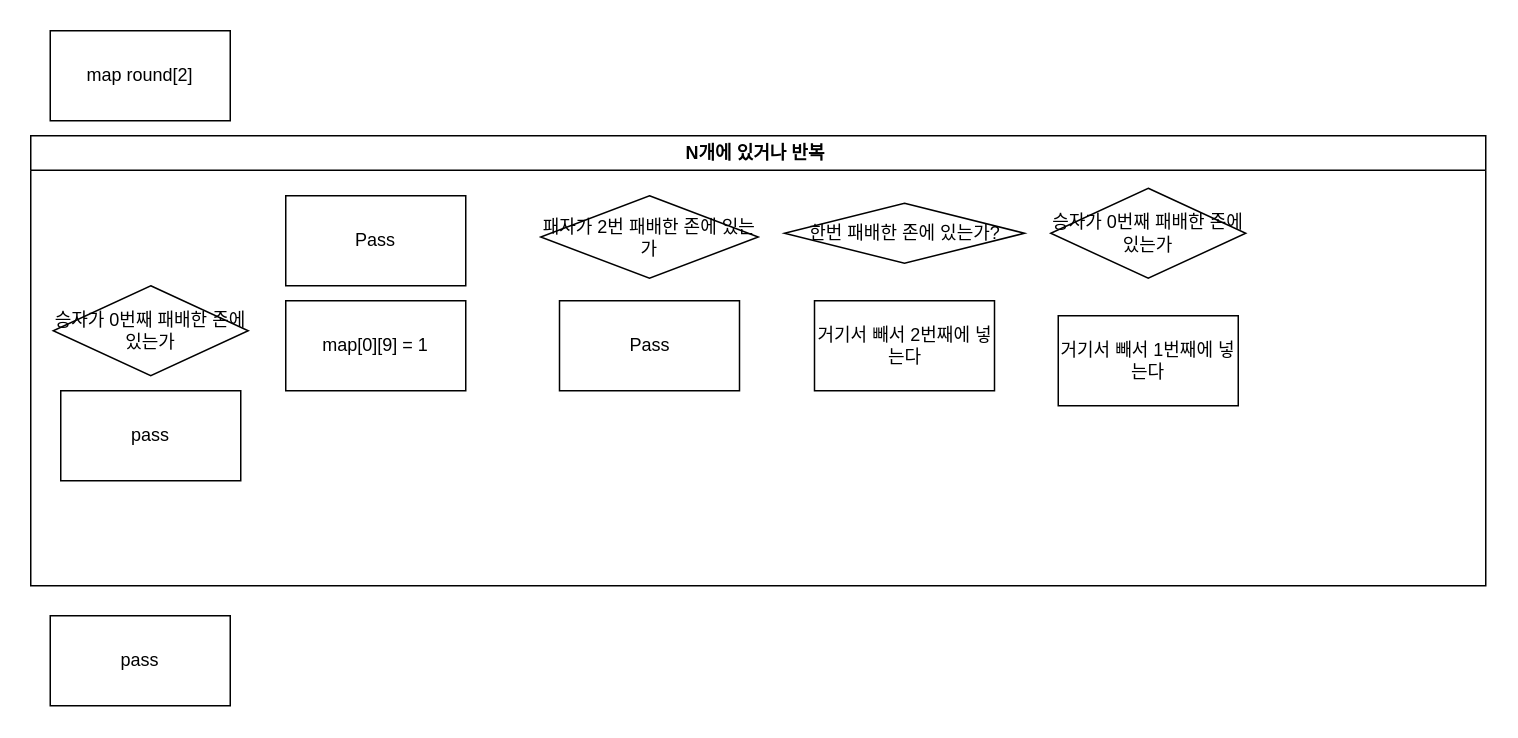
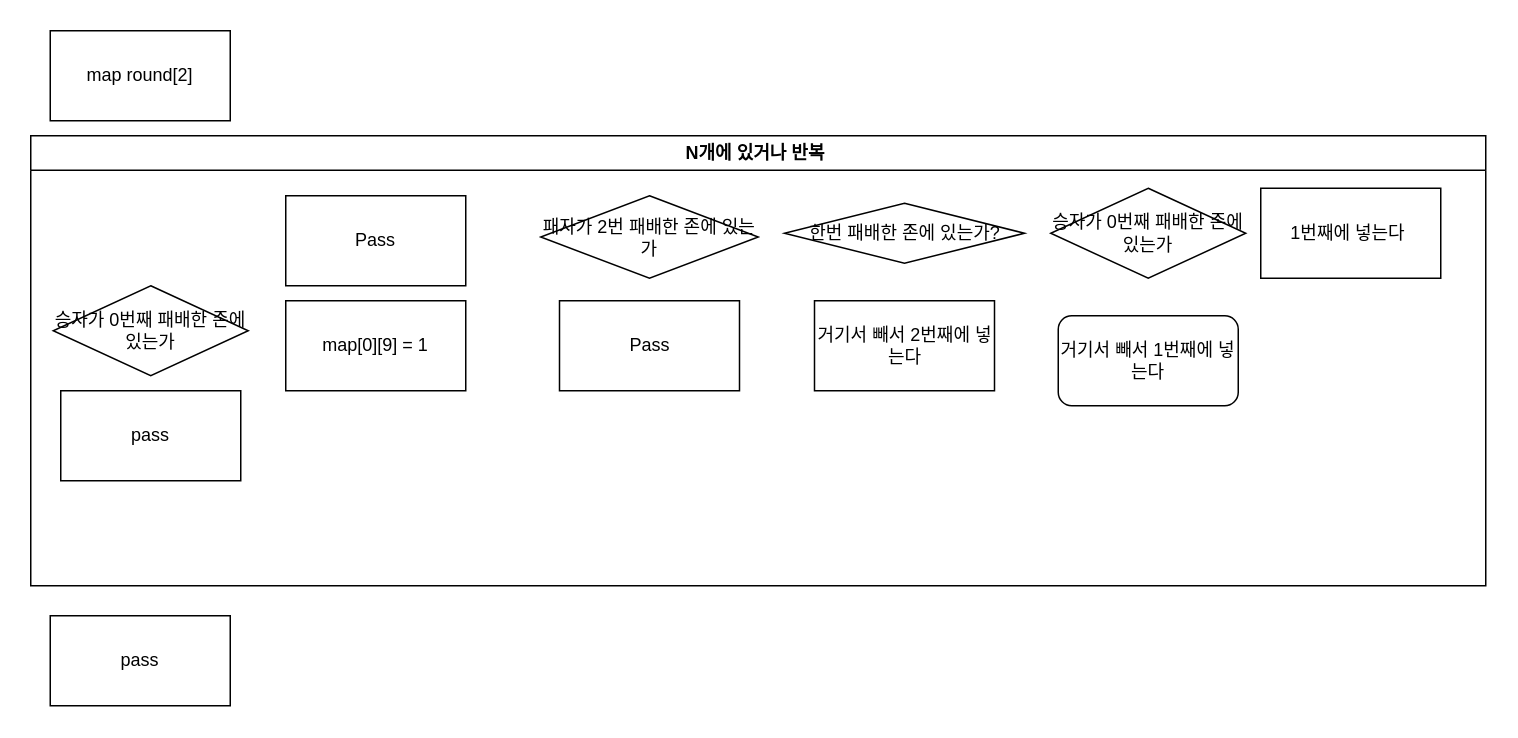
node "1번째에 넣는다": added
node "거기서 빼서 1번째에 넣는다": shape rectangle -> rounded rectangle
